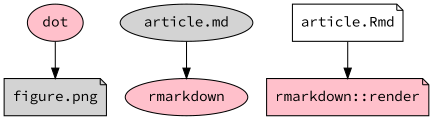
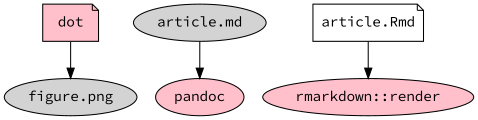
node "dot": shape ellipse -> note
node "figure.png": shape note -> ellipse
node "rmarkdown": label "rmarkdown" -> "pandoc"
node "rmarkdown::render": shape note -> ellipse
